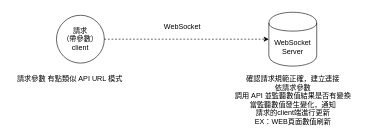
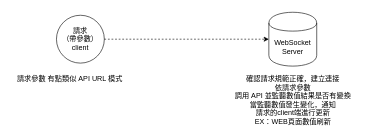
node "WebSocket": removed
